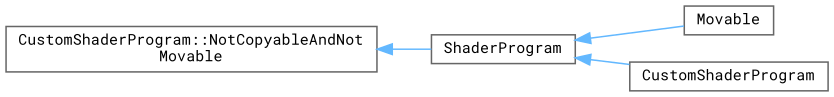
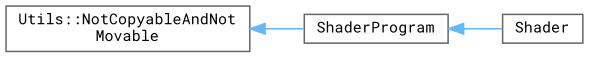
node "Movable": label "Movable" -> "Shader"
node "CustomShaderProgram::NotCopyableAndNot Movable": label "CustomShaderProgram::NotCopyableAndNot Movable" -> "Utils::NotCopyableAndNot Movable"
node "CustomShaderProgram": removed
